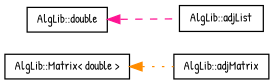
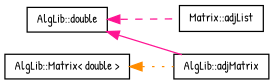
node "AlgLib::adjList": label "AlgLib::adjList" -> "Matrix::adjList"
edge "AlgLib::adjMatrix" -> "AlgLib::double": added
